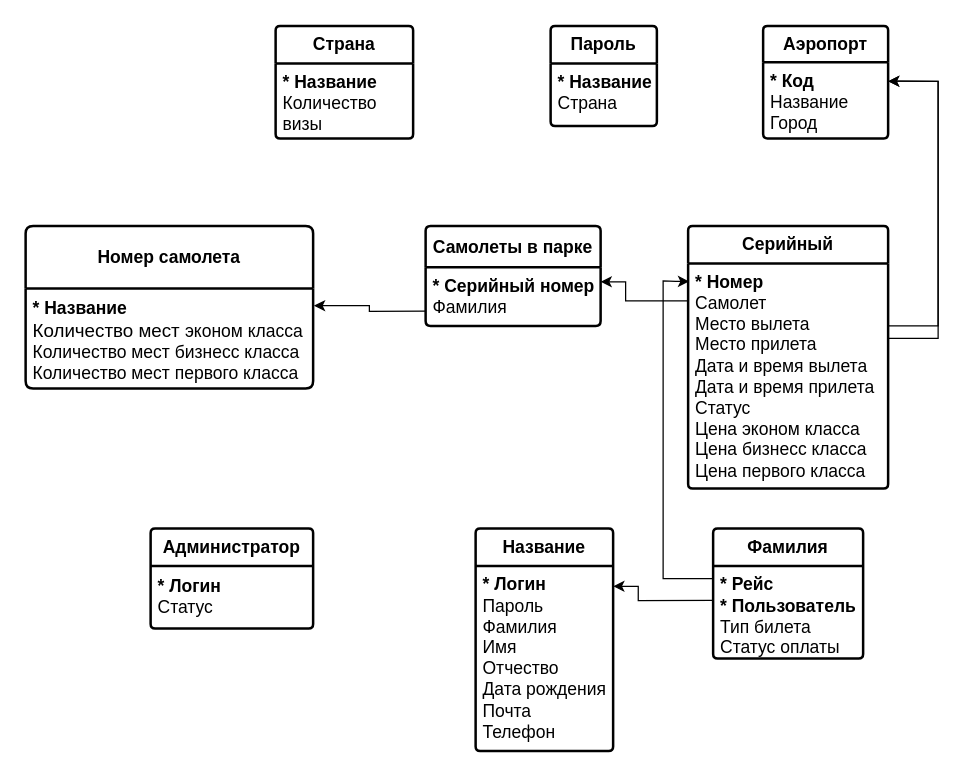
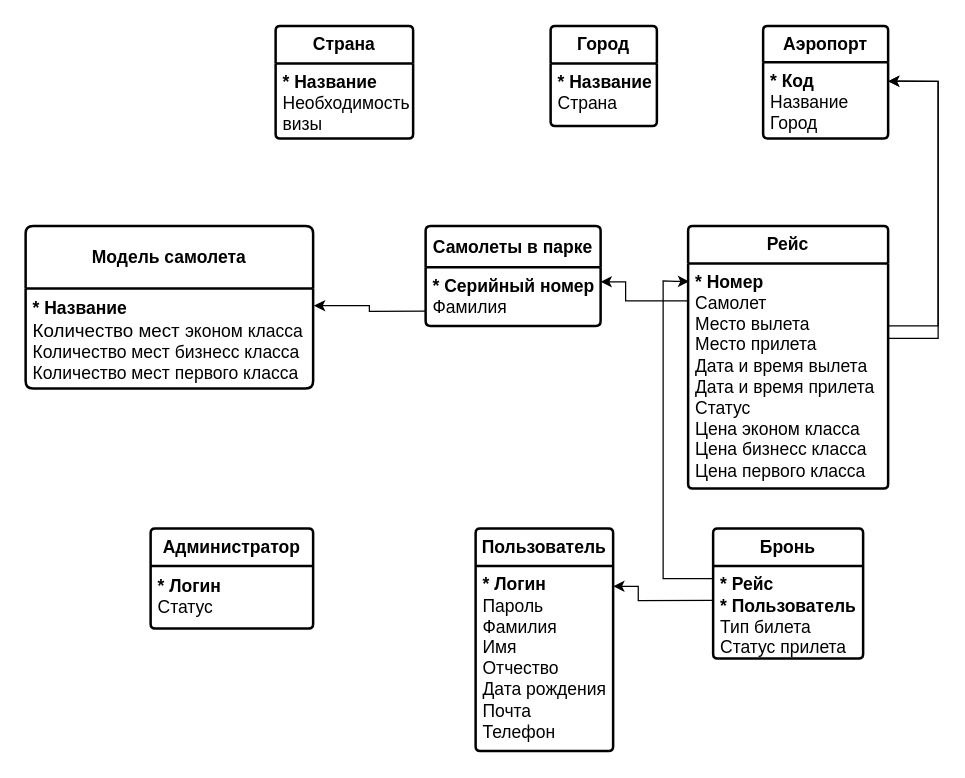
node "Пароль": label "Пароль" -> "Город"
node "* Название Количество визы": label "* Название Количество визы" -> "* Название Необходимость визы"
node "Серийный": label "Серийный" -> "Рейс"
node "Номер самолета": label "Номер самолета" -> "Модель самолета"
node "Название": label "Название" -> "Пользователь"
node "Фамилия": label "Фамилия" -> "Бронь"
node "* Рейс * Пользователь Тип билета Статус оплаты": label "* Рейс * Пользователь Тип билета Статус оплаты" -> "* Рейс * Пользователь Тип билета Статус прилета"
